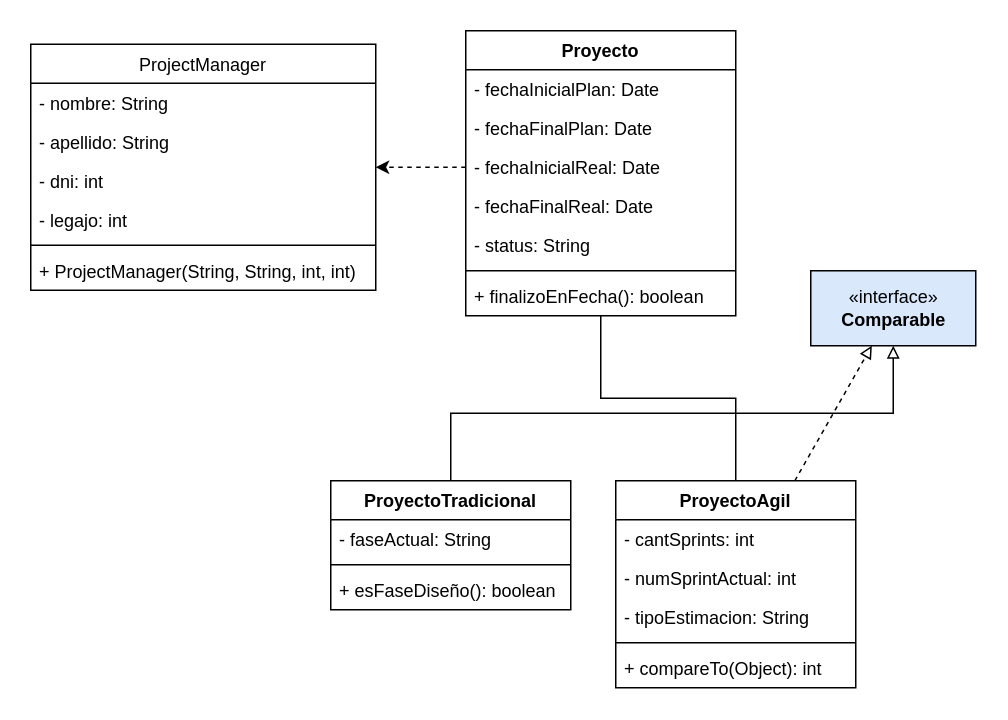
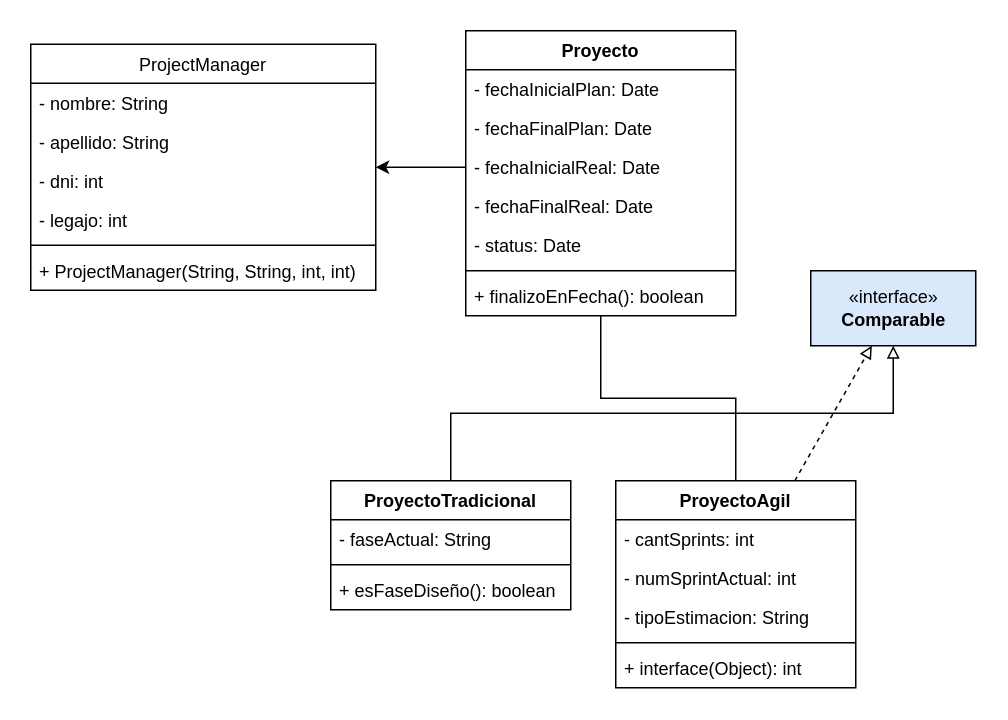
edge "- fechaInicialReal: Date" -> "ProjectManager": style dashed -> solid
node "- status: String": label "- status: String" -> "- status: Date"
node "+ compareTo(Object): int": label "+ compareTo(Object): int" -> "+ interface(Object): int"
